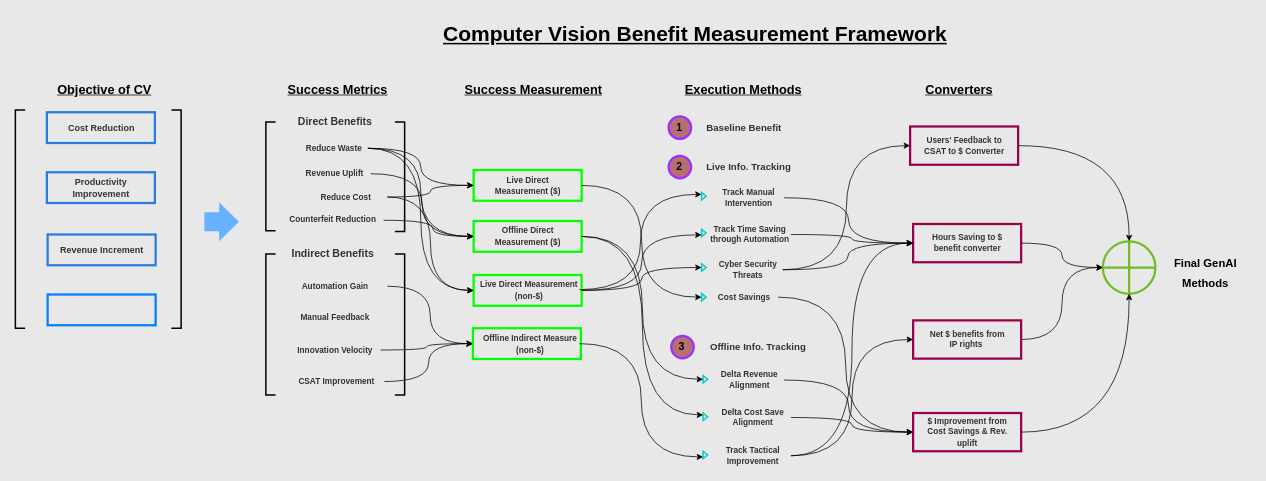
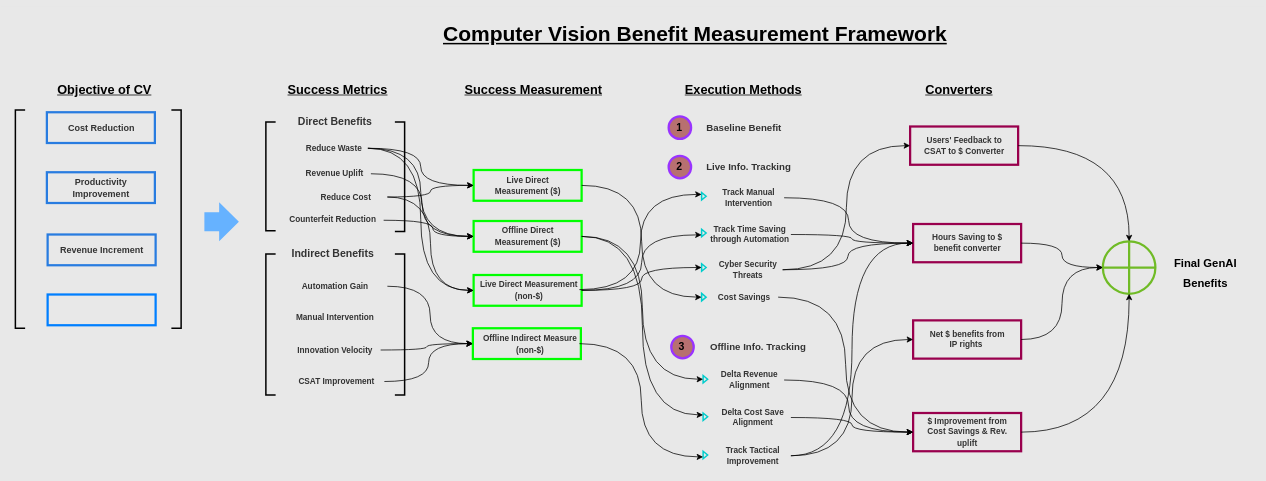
node "Final GenAI Methods": label "Final GenAI Methods" -> "Final GenAI Benefits"
node "Manual Feedback": label "Manual Feedback" -> "Manual Intervention"
